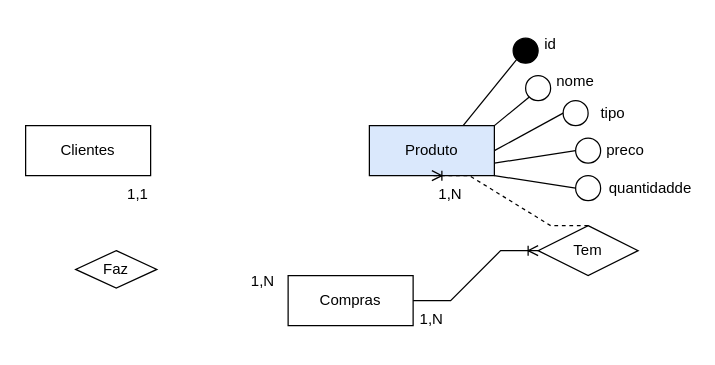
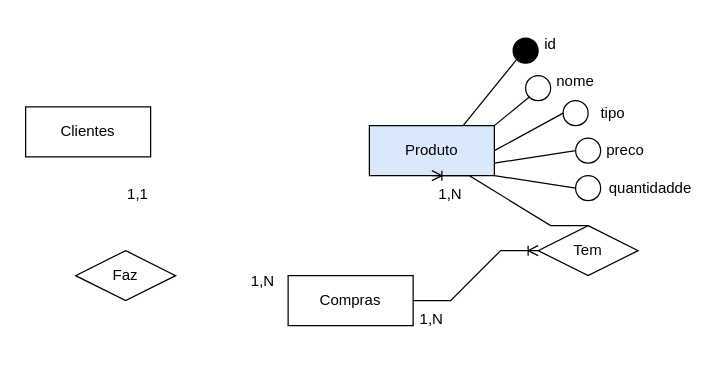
node "Clientes": moved (88, 151) -> (88, 132)
edge "Tem" -> "Produto": style dashed -> solid
node "Faz": size 81x38 -> 100x50
